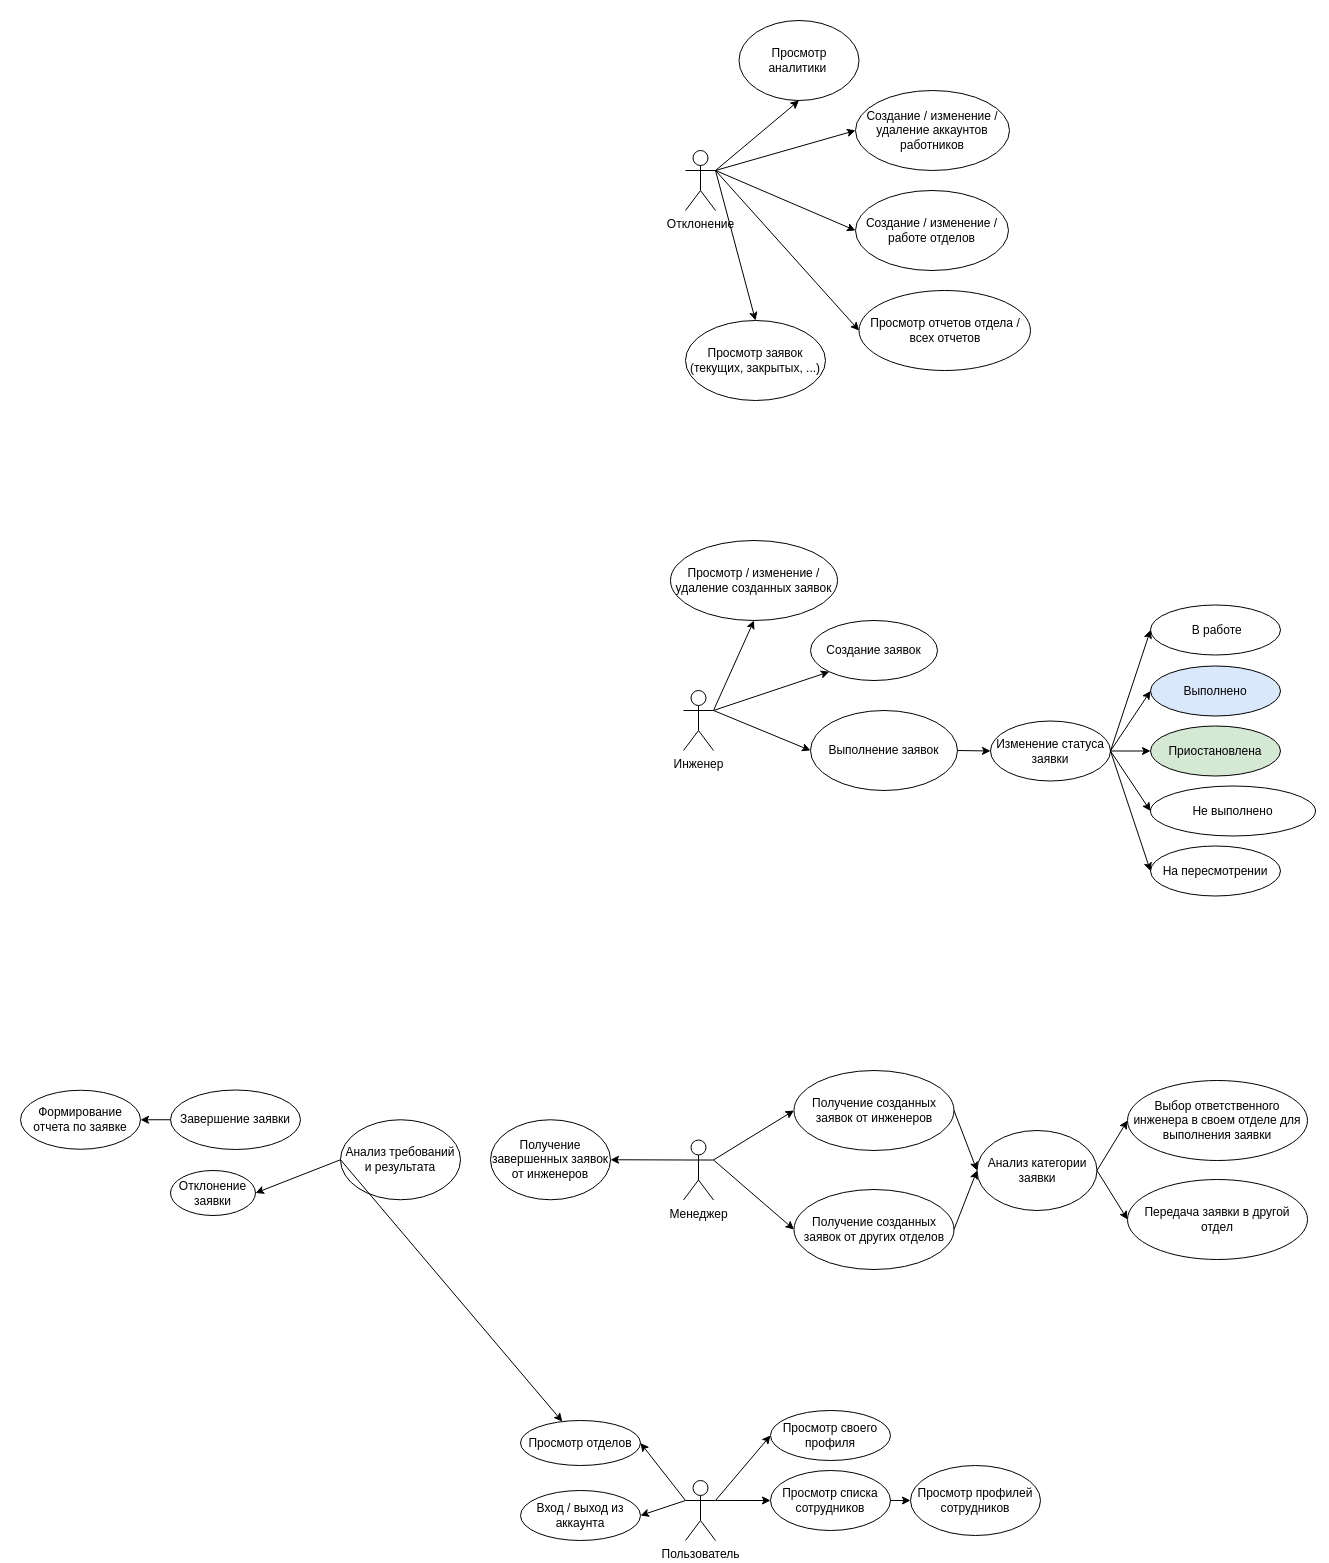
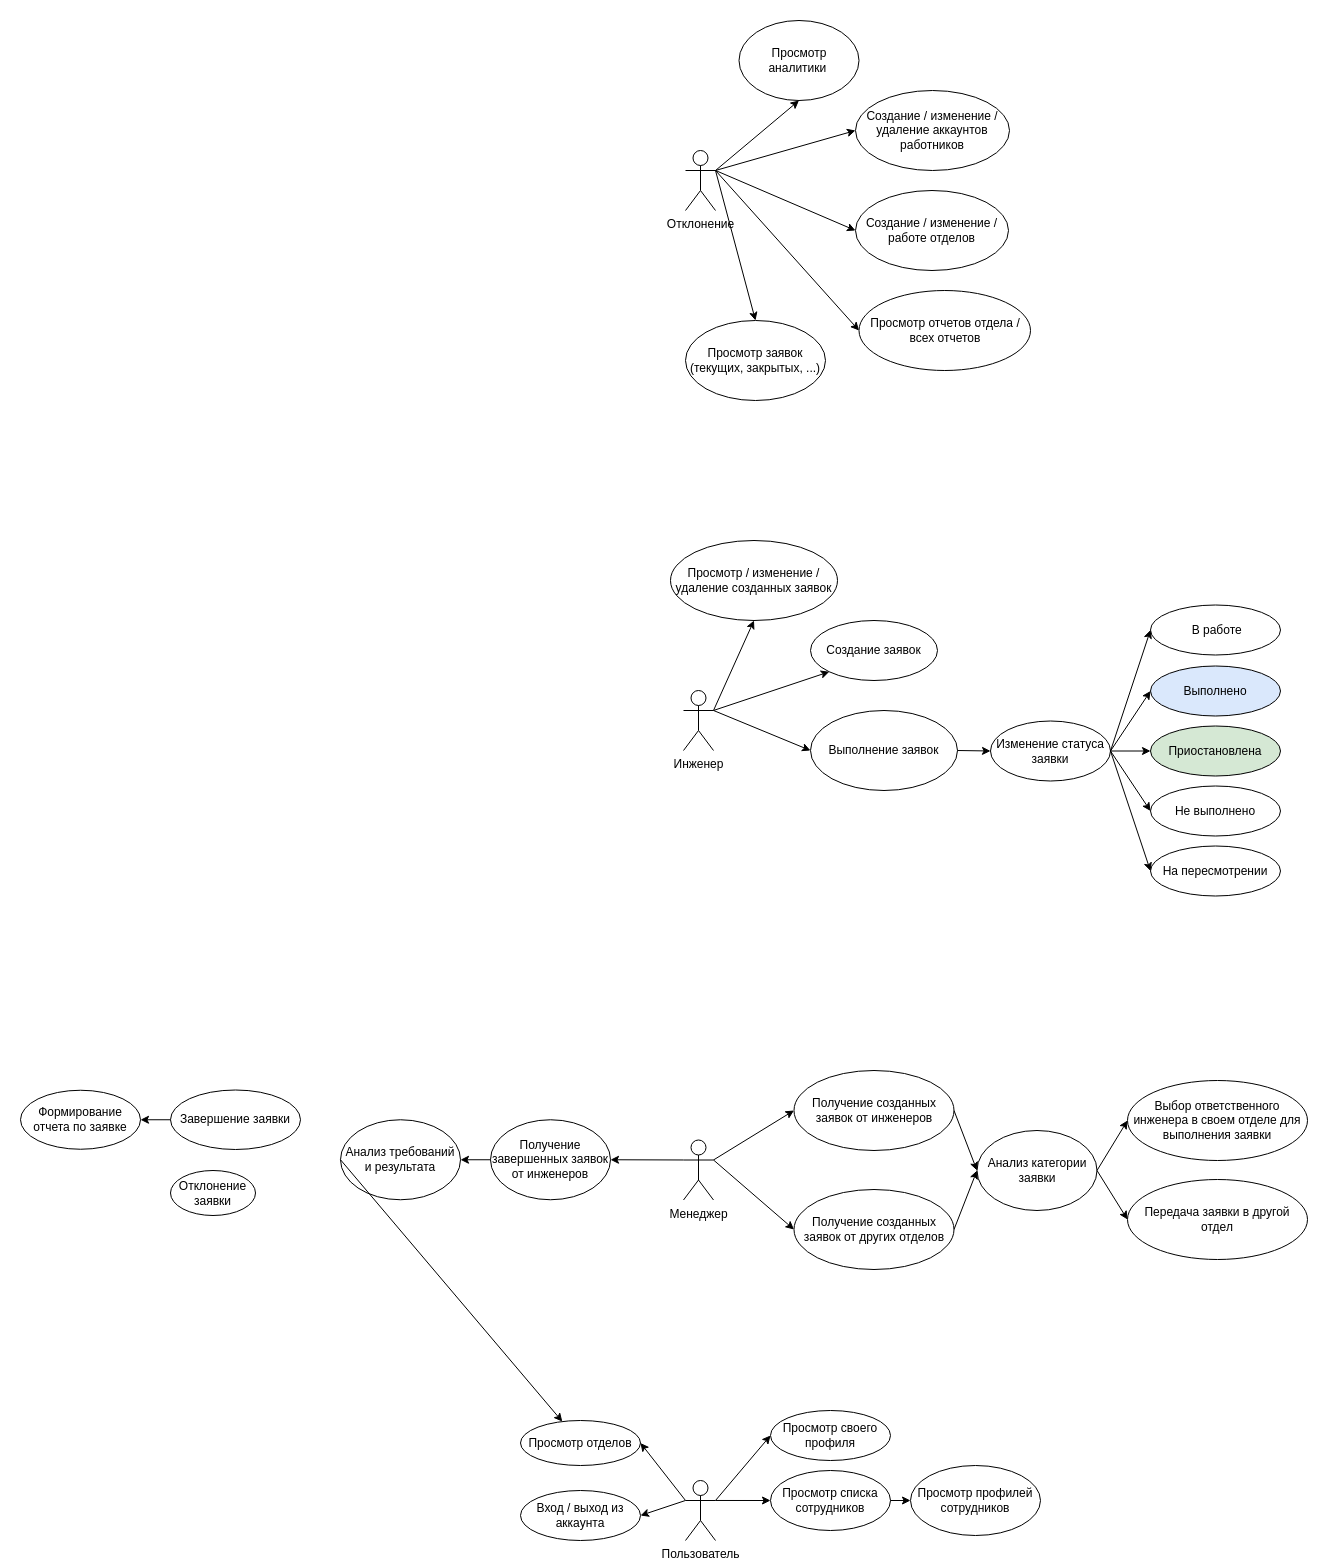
node "Не выполнено": size 165x50 -> 130x50
edge "Получение завершенных заявок от инженеров" -> "Анализ требований и результата": added
edge "Анализ требований и результата" -> "Отклонение заявки": removed
